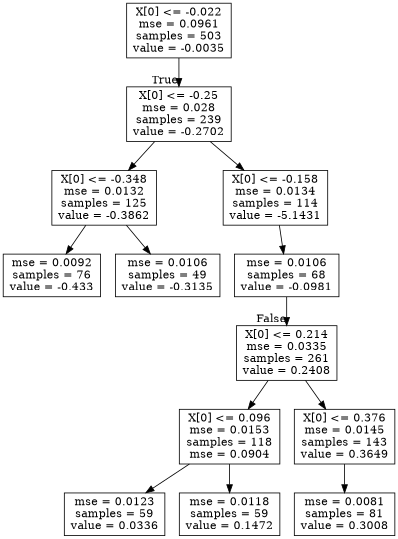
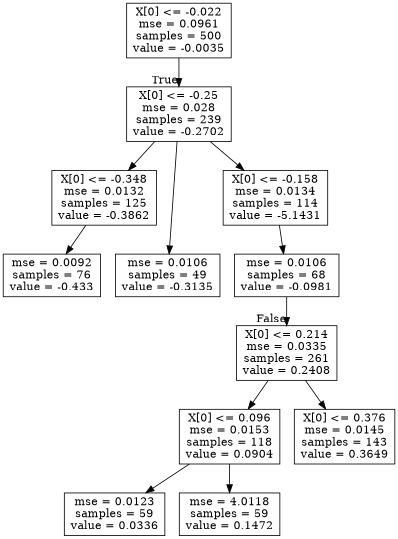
node "X[0] <= -0.022 mse = 0.0961 samples = 503 value = -0.0035": label "X[0] <= -0.022 mse = 0.0961 samples = 503 value = -0.0035" -> "X[0] <= -0.022 mse = 0.0961 samples = 500 value = -0.0035"
edge "X[0] <= -0.348 mse = 0.0132 samples = 125 value = -0.3862" -> "mse = 0.0106 samples = 49 value = -0.3135": now "X[0] <= -0.25 mse = 0.028 samples = 239 value = -0.2702" -> "mse = 0.0106 samples = 49 value = -0.3135"
node "X[0] <= 0.096 mse = 0.0153 samples = 118 mse = 0.0904": label "X[0] <= 0.096 mse = 0.0153 samples = 118 mse = 0.0904" -> "X[0] <= 0.096 mse = 0.0153 samples = 118 value = 0.0904"
node "mse = 0.0118 samples = 59 value = 0.1472": label "mse = 0.0118 samples = 59 value = 0.1472" -> "mse = 4.0118 samples = 59 value = 0.1472"
node "mse = 0.0081 samples = 81 value = 0.3008": removed
